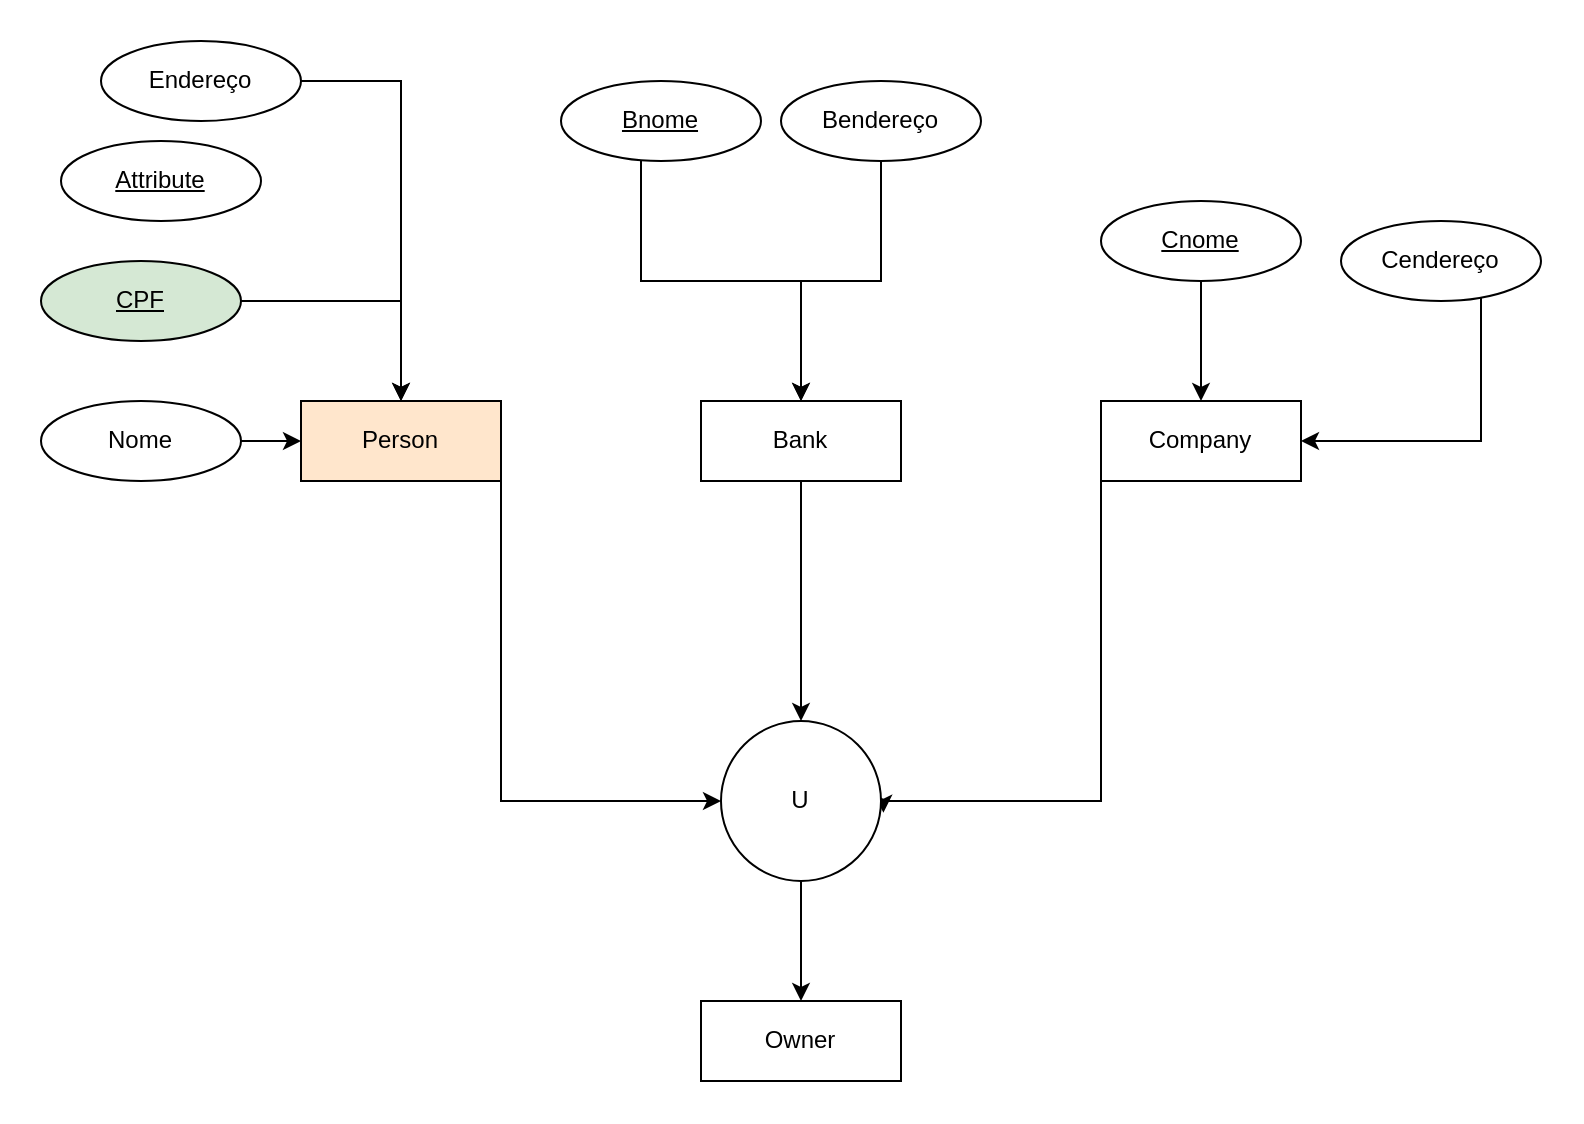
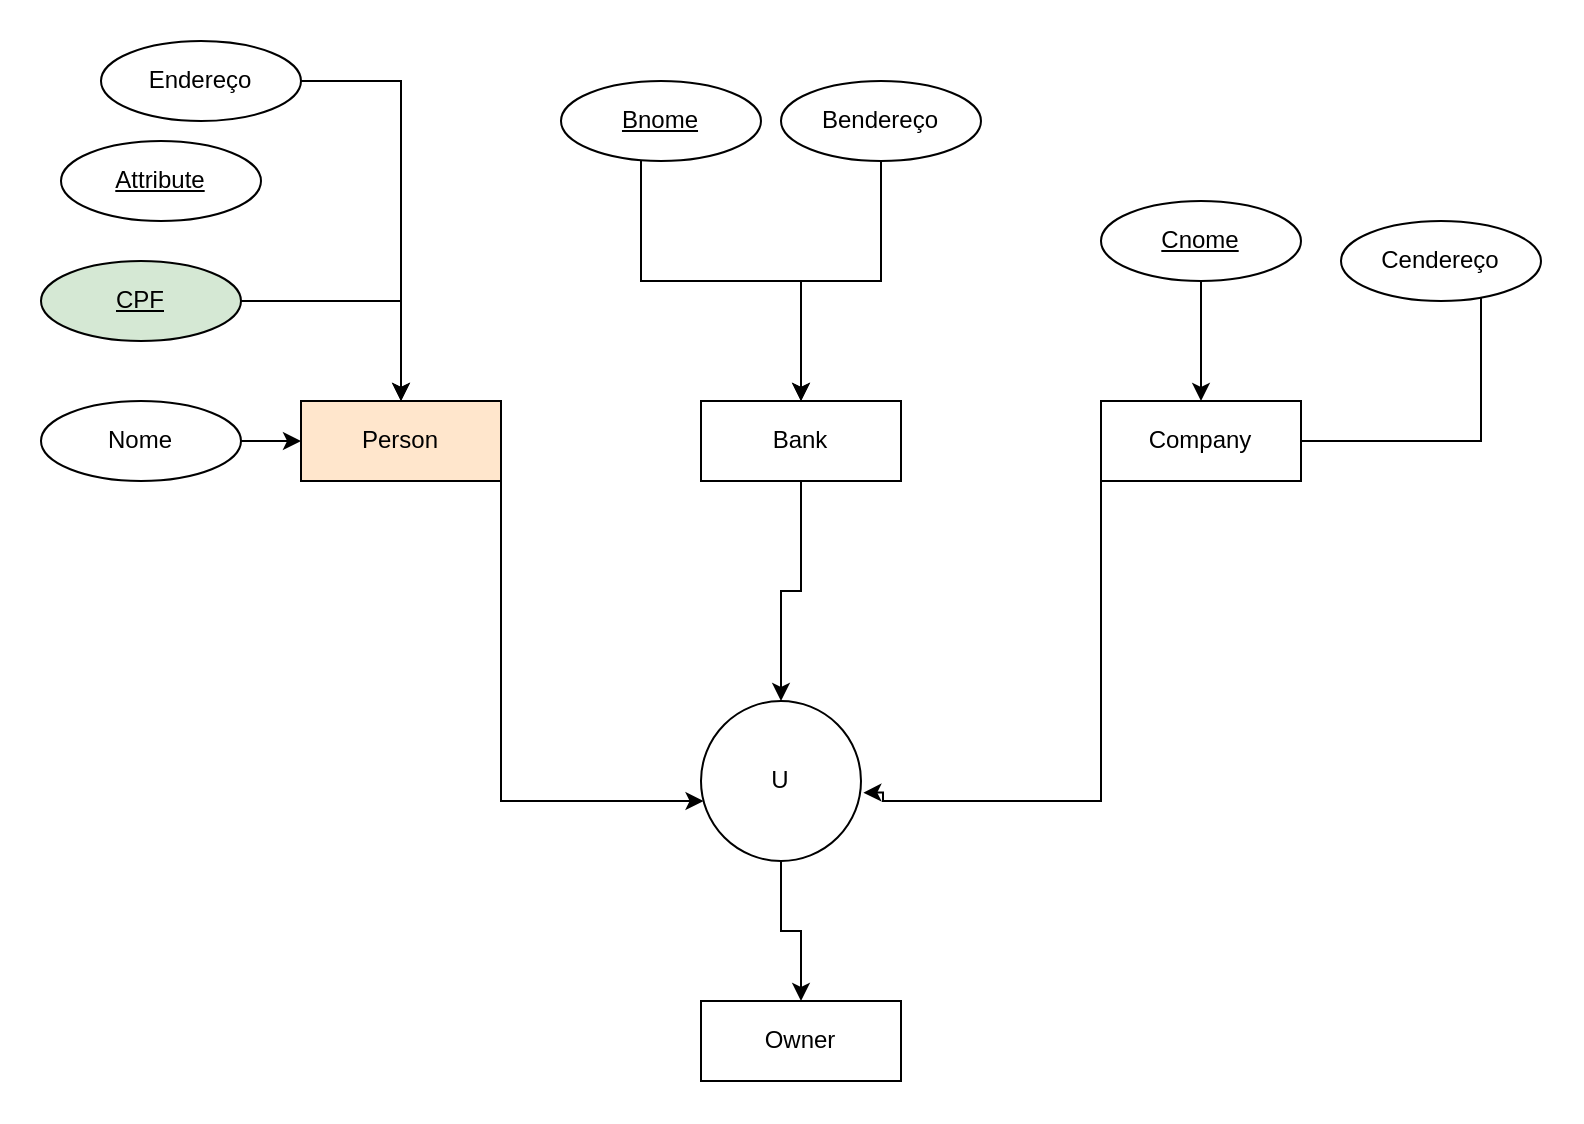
edge "Cendereço" -> "Company": arrowhead classic -> none
node "U": moved (801, 801) -> (781, 781)
